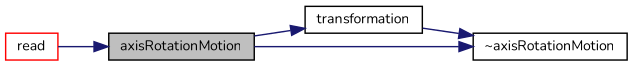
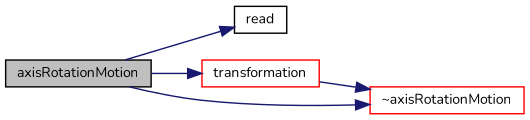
node "transformation": color black -> red
node "read": color red -> black
edge "read" -> "axisRotationMotion": reversed
node "~axisRotationMotion": color black -> red
